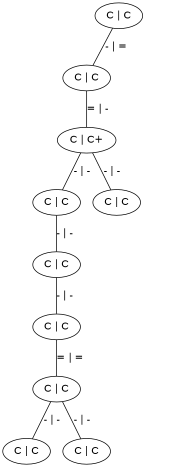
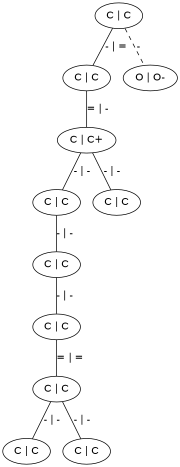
node "O | O-": added
